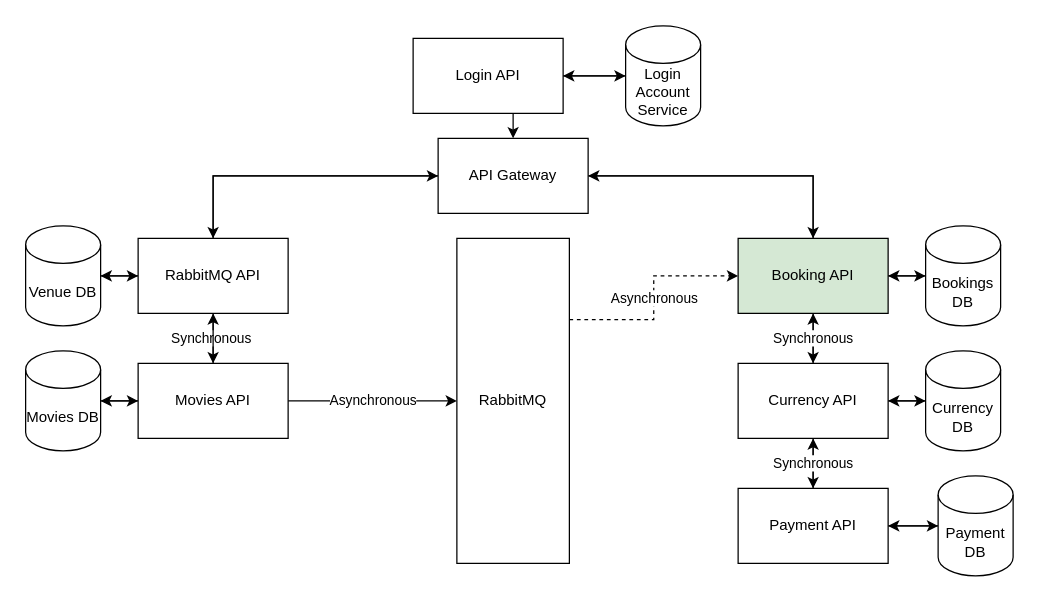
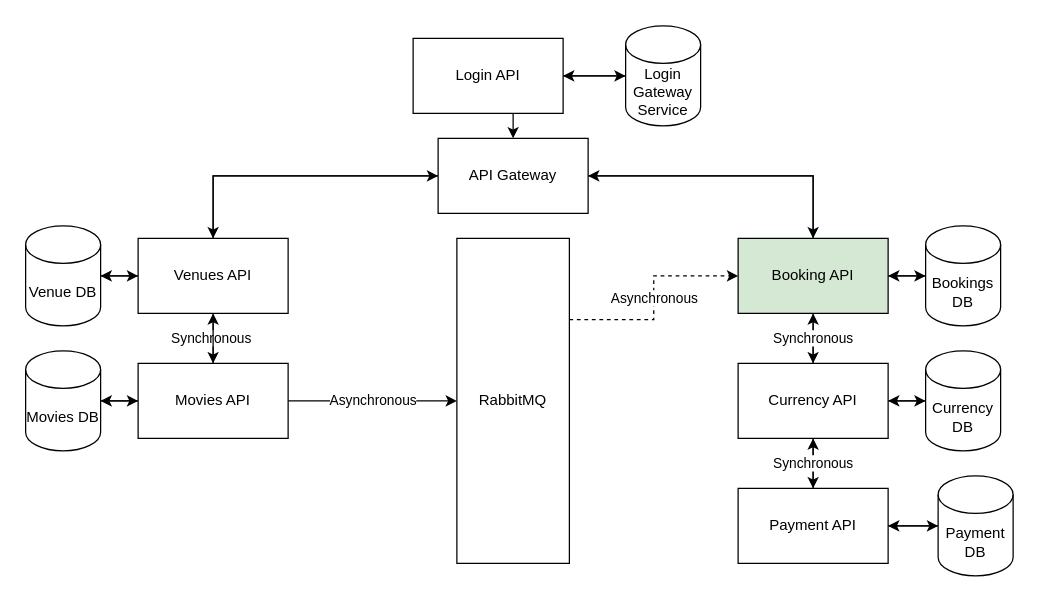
node "Login Account Service": label "Login Account Service" -> "Login Gateway Service"
node "RabbitMQ API": label "RabbitMQ API" -> "Venues API"
